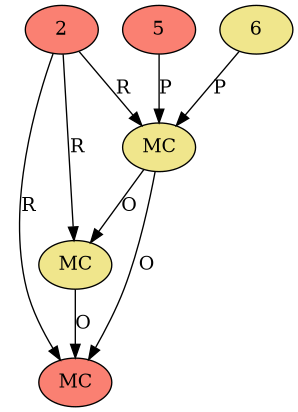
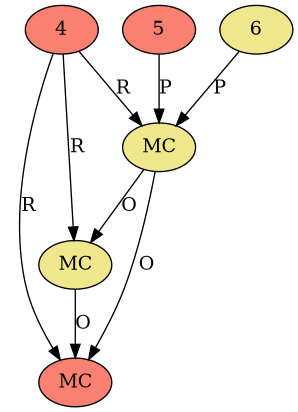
node "2": label "2" -> "4"
